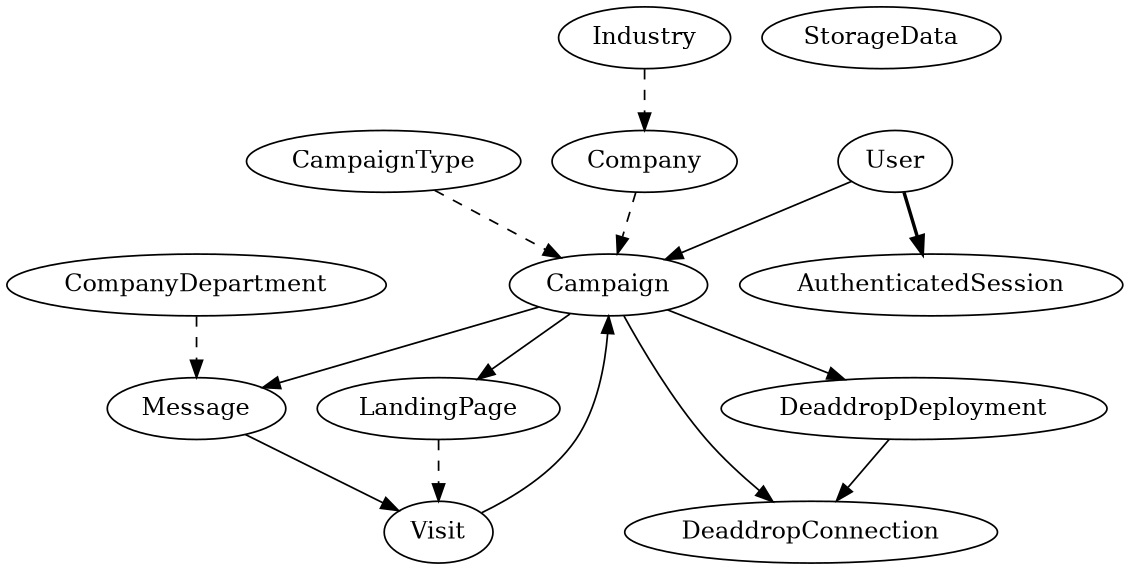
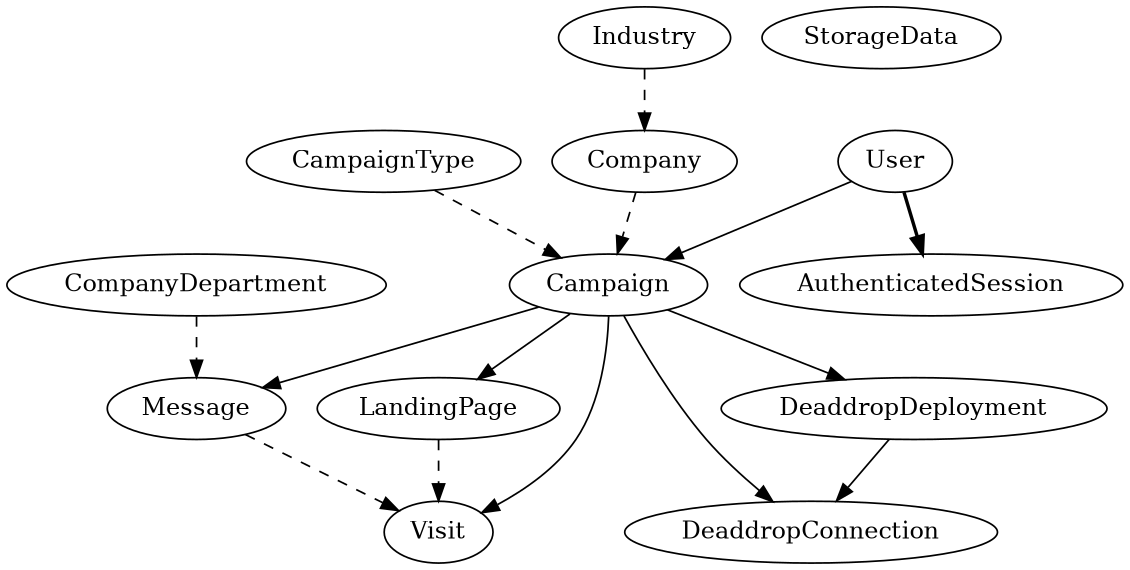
edge "Visit" -> "Campaign": reversed
edge "Message" -> "Visit": style solid -> dashed
